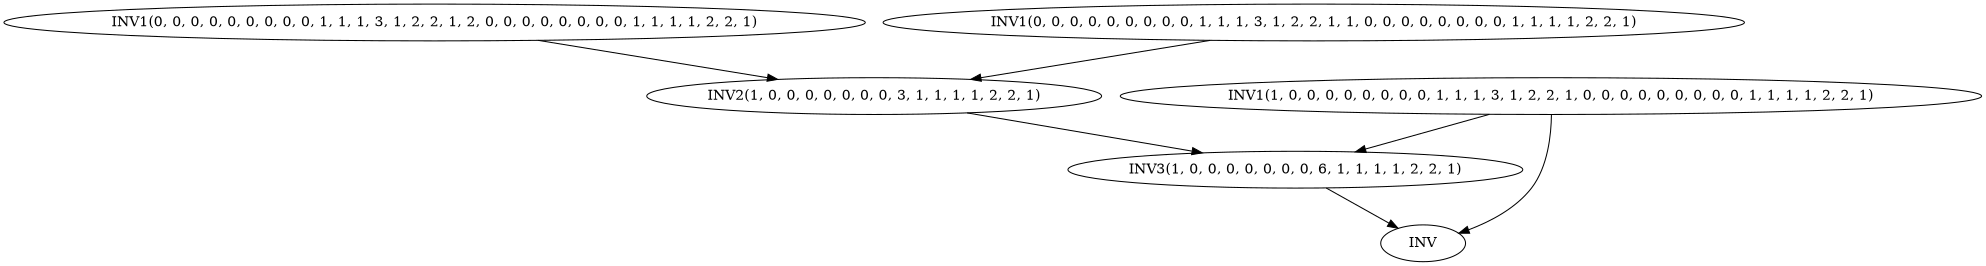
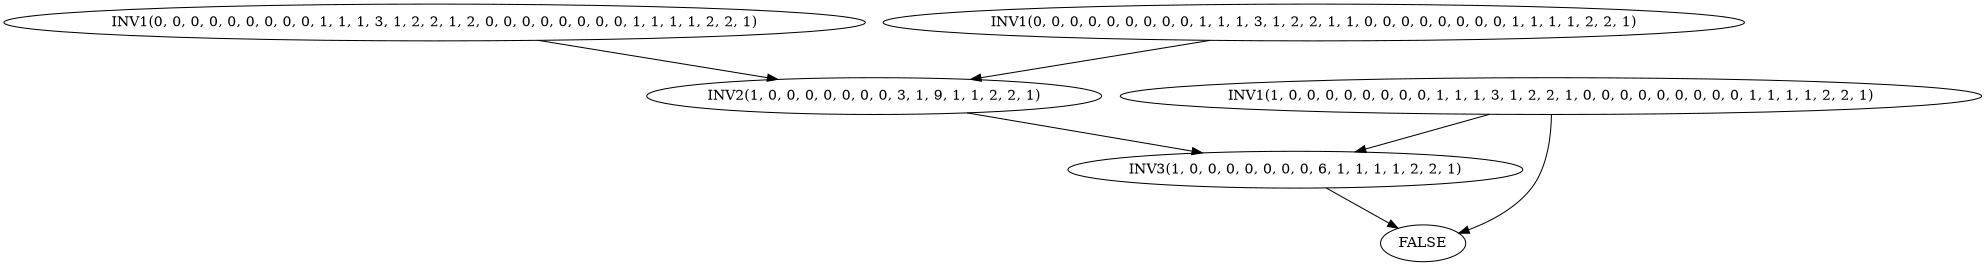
node "INV2(1, 0, 0, 0, 0, 0, 0, 0, 3, 1, 1, 1, 1, 2, 2, 1)": label "INV2(1, 0, 0, 0, 0, 0, 0, 0, 3, 1, 1, 1, 1, 2, 2, 1)" -> "INV2(1, 0, 0, 0, 0, 0, 0, 0, 3, 1, 9, 1, 1, 2, 2, 1)"
node "INV": label "INV" -> "FALSE"
